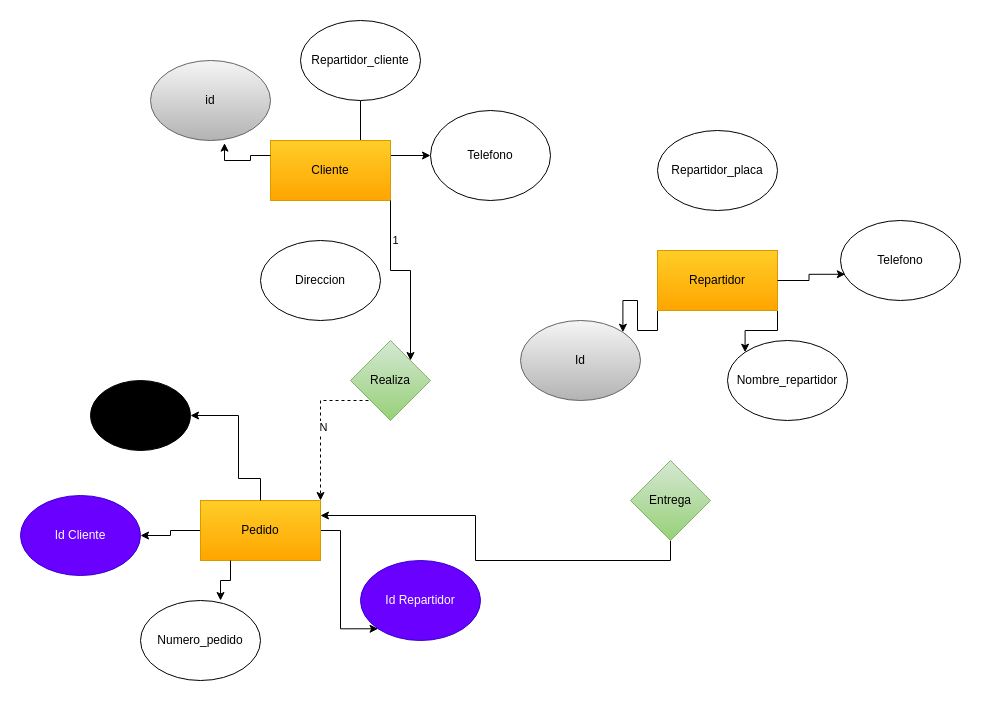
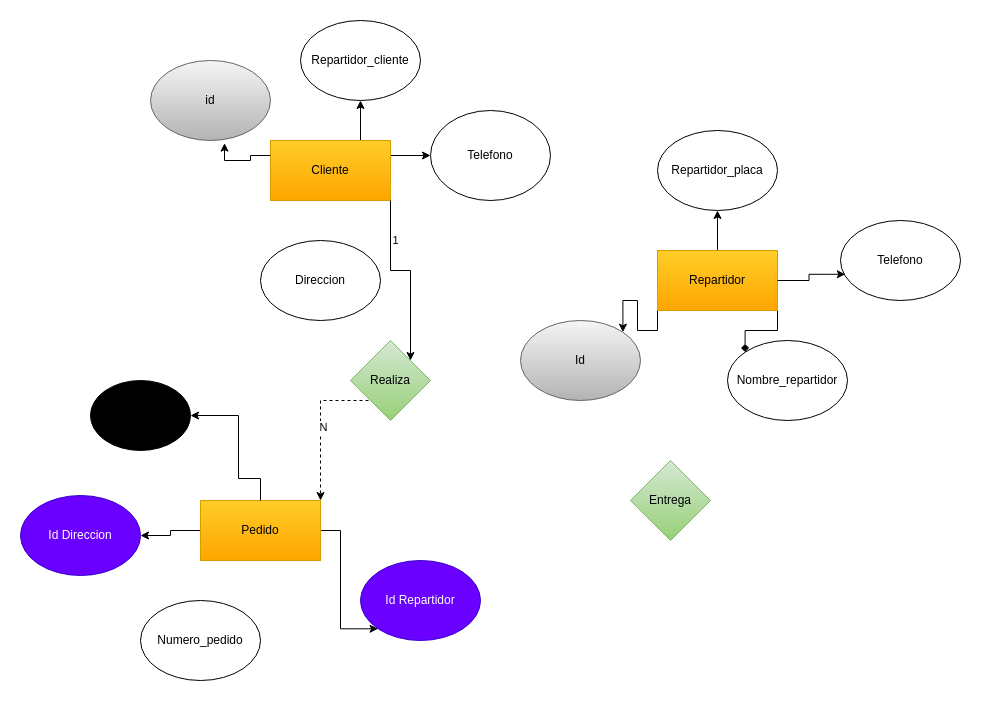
edge "Repartidor_cliente" -- "Cliente": arrowhead none -> classic
edge "Repartidor" -> "Repartidor_placa": added
edge "Repartidor" -> "Nombre_repartidor": arrowhead classic -> diamond
node "Id Cliente": label "Id Cliente" -> "Id Direccion"
edge "Entrega" -> "Pedido": removed
edge "Pedido" -> "Numero_pedido": removed
